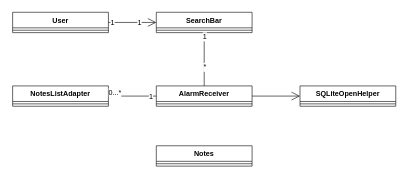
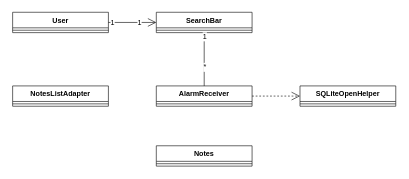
edge "NotesListAdapter" -- "AlarmReceiver": removed, labels "0...*", "1"
edge "AlarmReceiver" -> "SQLiteOpenHelper": style solid -> dashed
